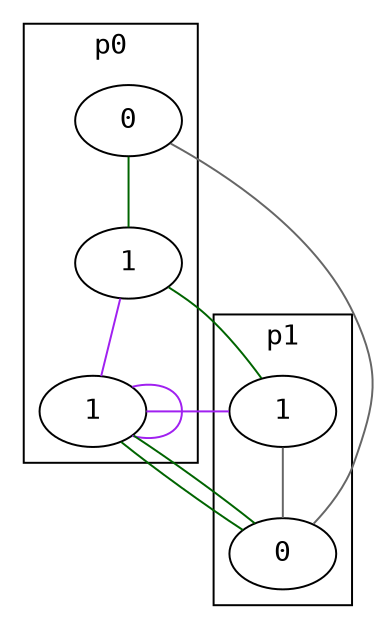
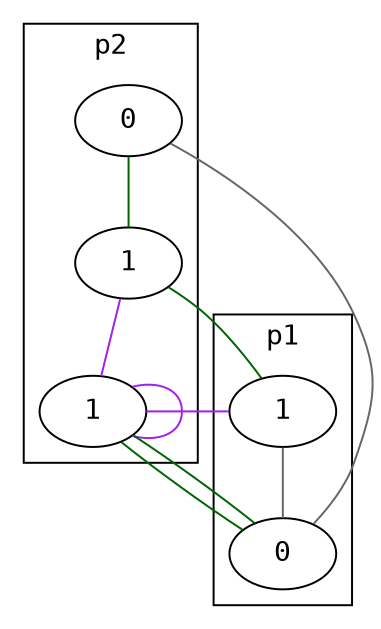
cluster "p0": label "p0" -> "p2"
